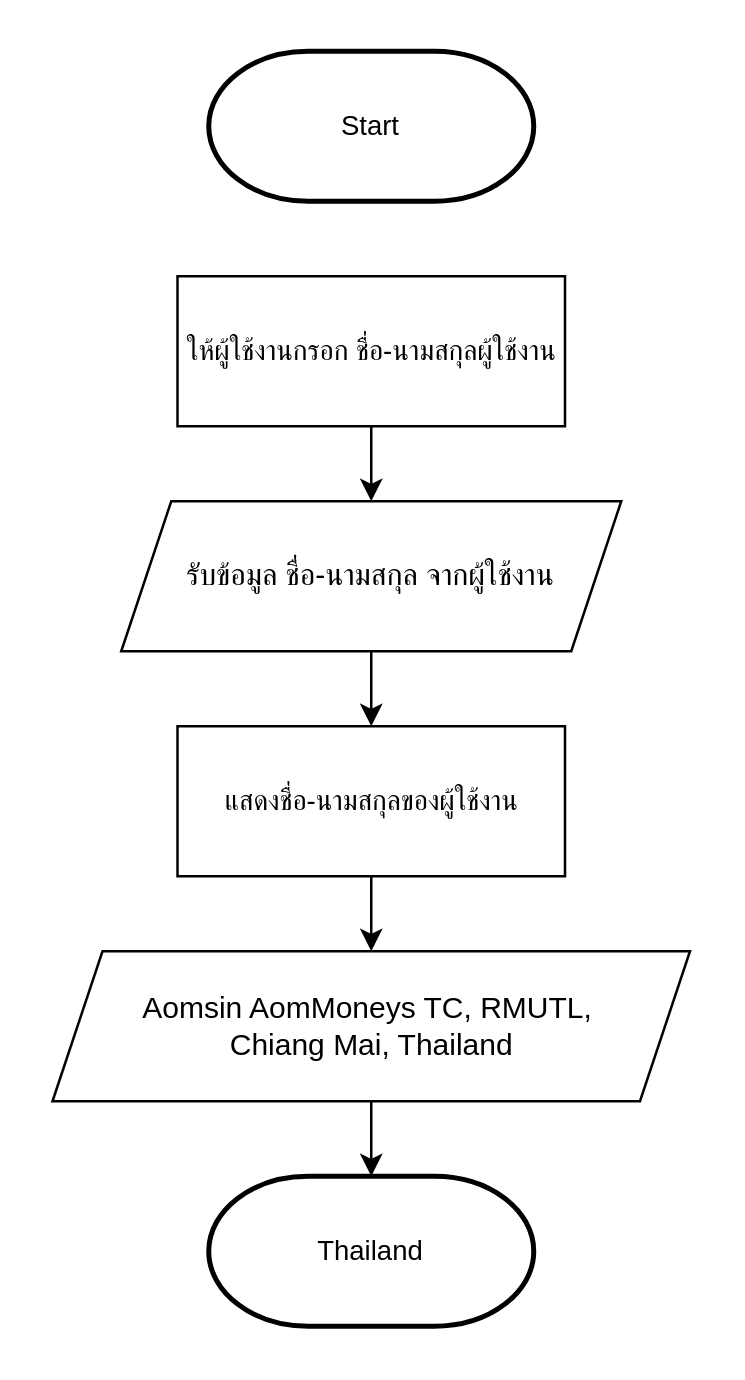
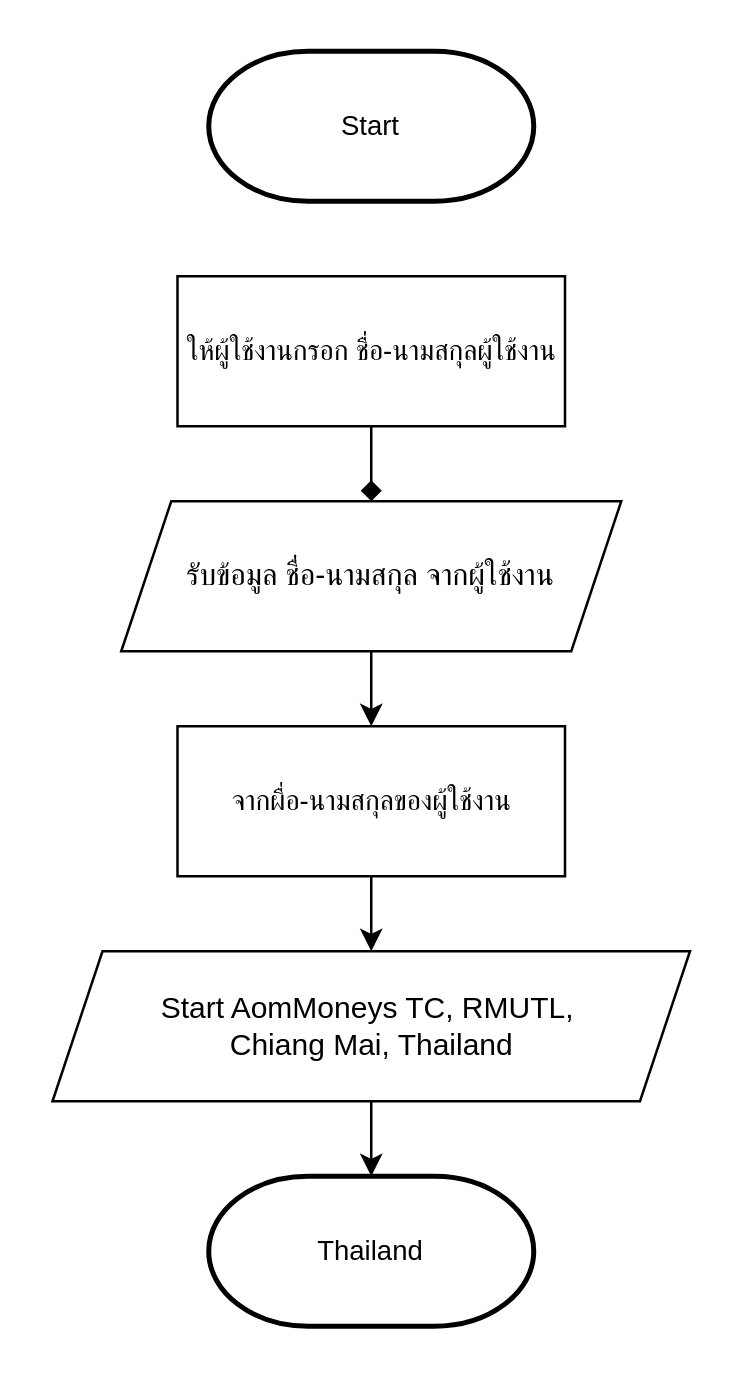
edge "ให้ผู้ใช้งานกรอก ชื่อ-นามสกุลผู้ใช้งาน" -> "รับข้อมูล ชื่อ-นามสกุล จากผู้ใช้งาน": arrowhead classic -> diamond
node "แสดงชื่อ-นามสกุลของผู้ใช้งาน": label "แสดงชื่อ-นามสกุลของผู้ใช้งาน" -> "จากผื่อ-นามสกุลของผู้ใช้งาน"
node "Aomsin AomMoneys TC, RMUTL, Chiang Mai, Thailand": label "Aomsin AomMoneys TC, RMUTL, Chiang Mai, Thailand" -> "Start AomMoneys TC, RMUTL, Chiang Mai, Thailand"
